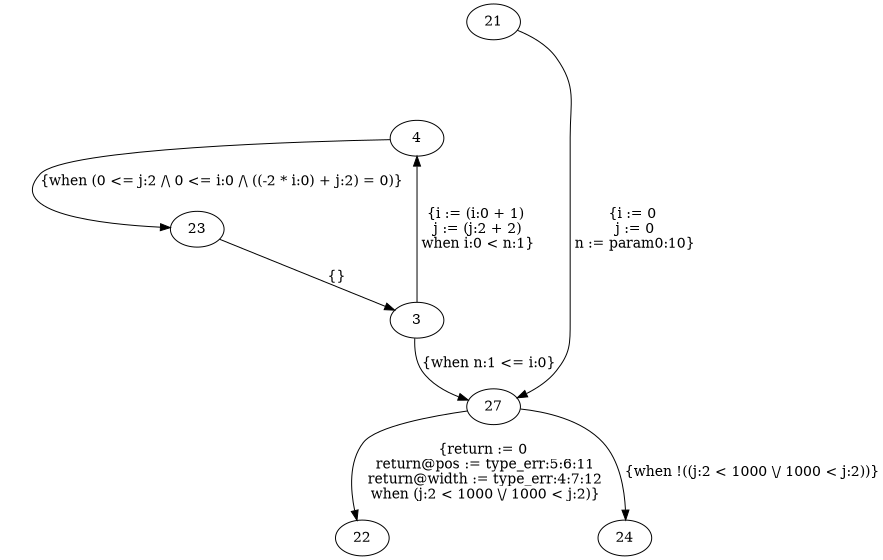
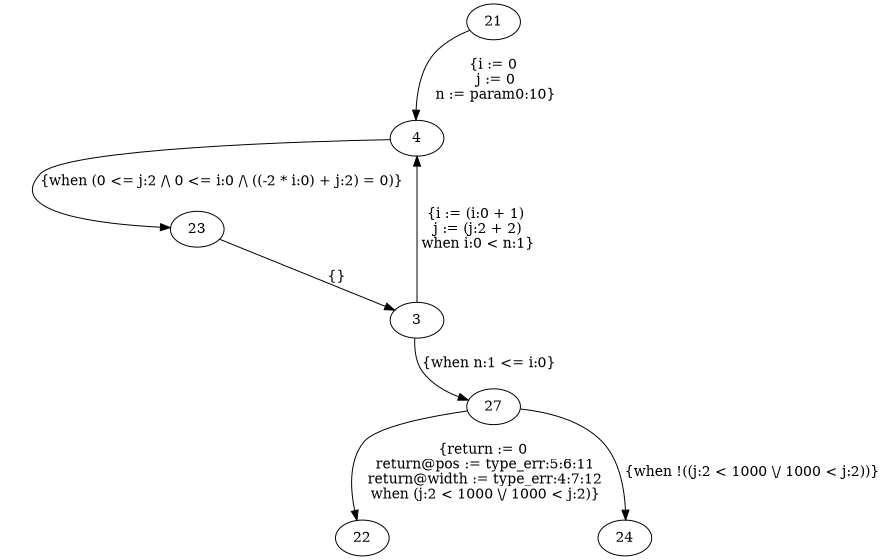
edge "21" -> "27": now "21" -> "4"
